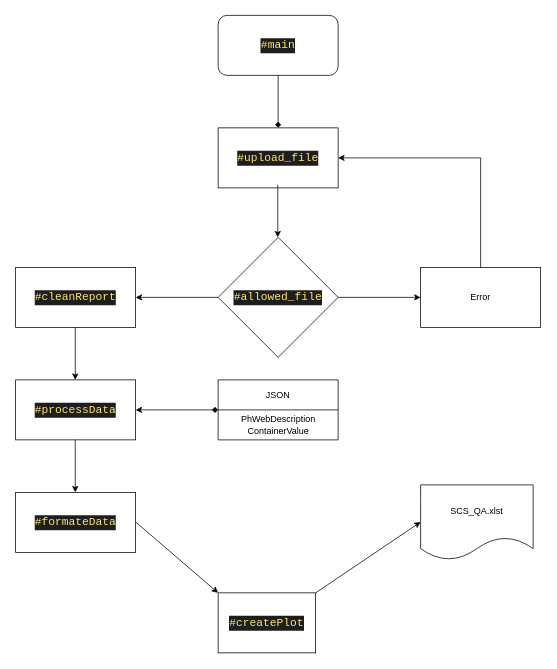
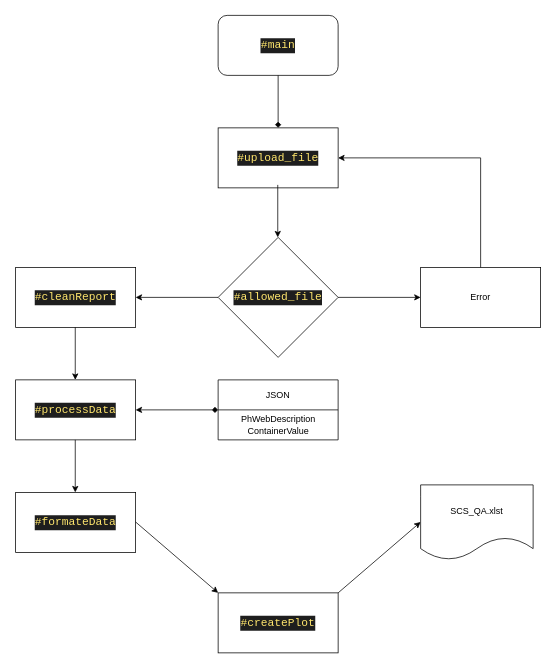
node "#createPlot": size 98x60 -> 120x60
